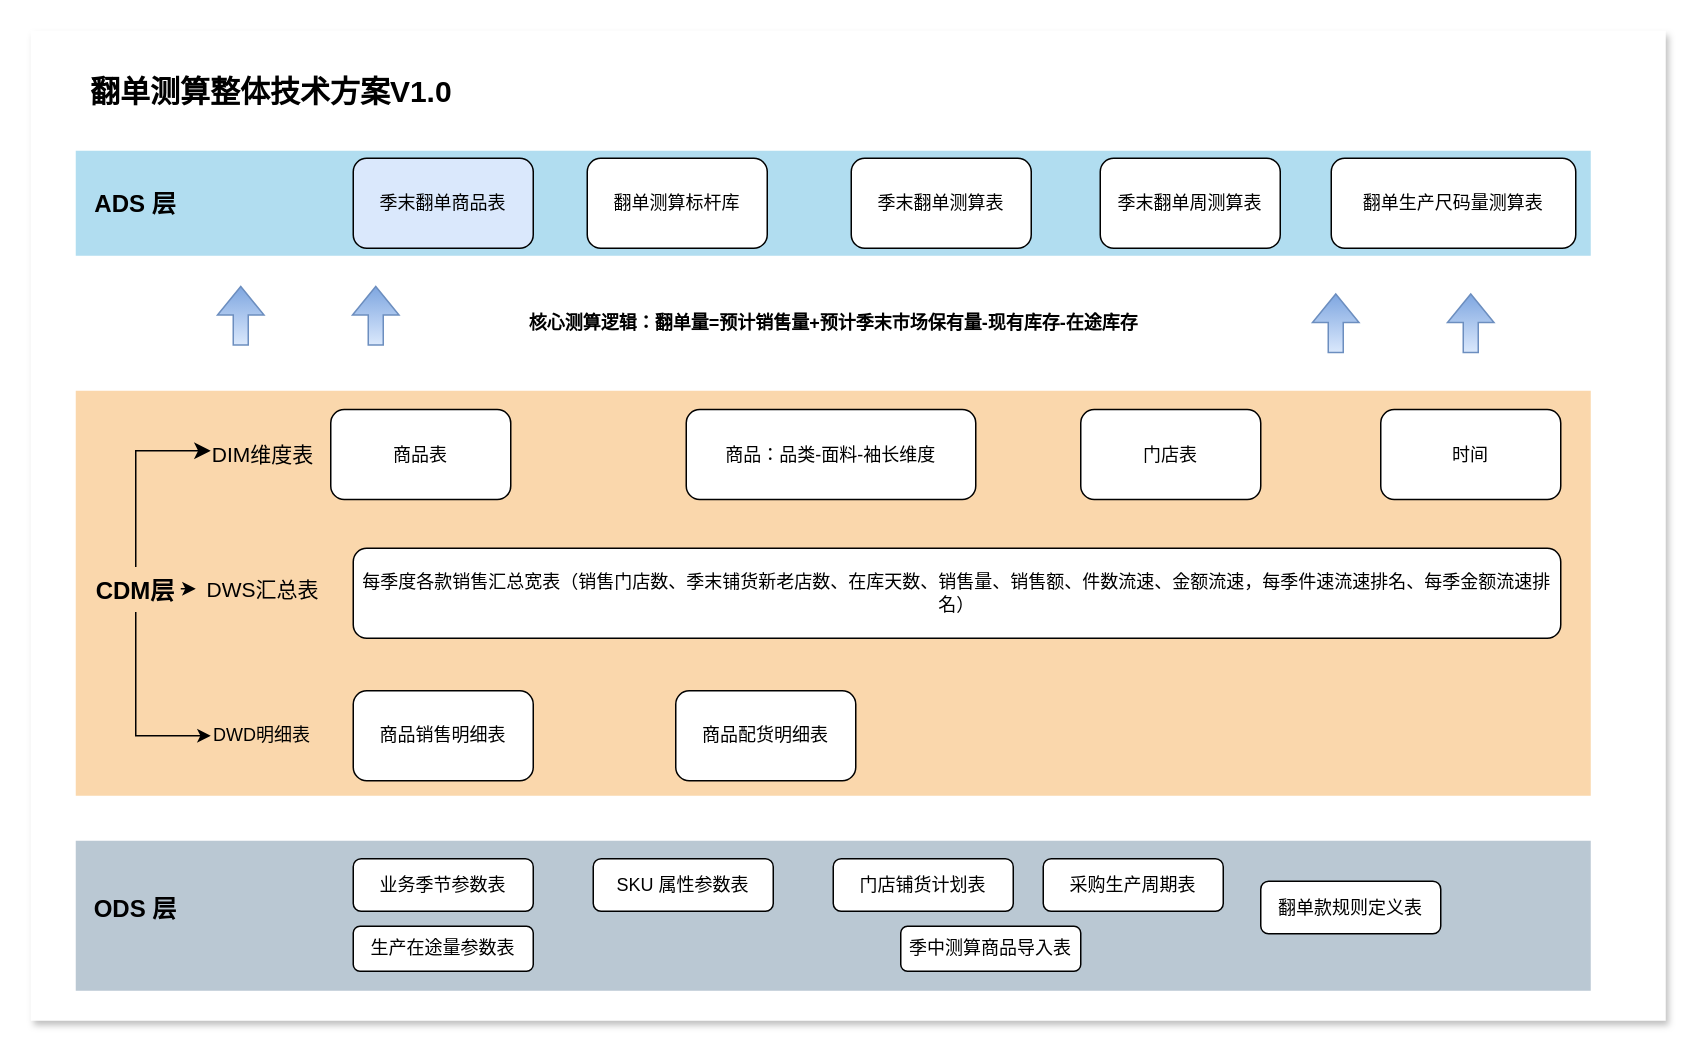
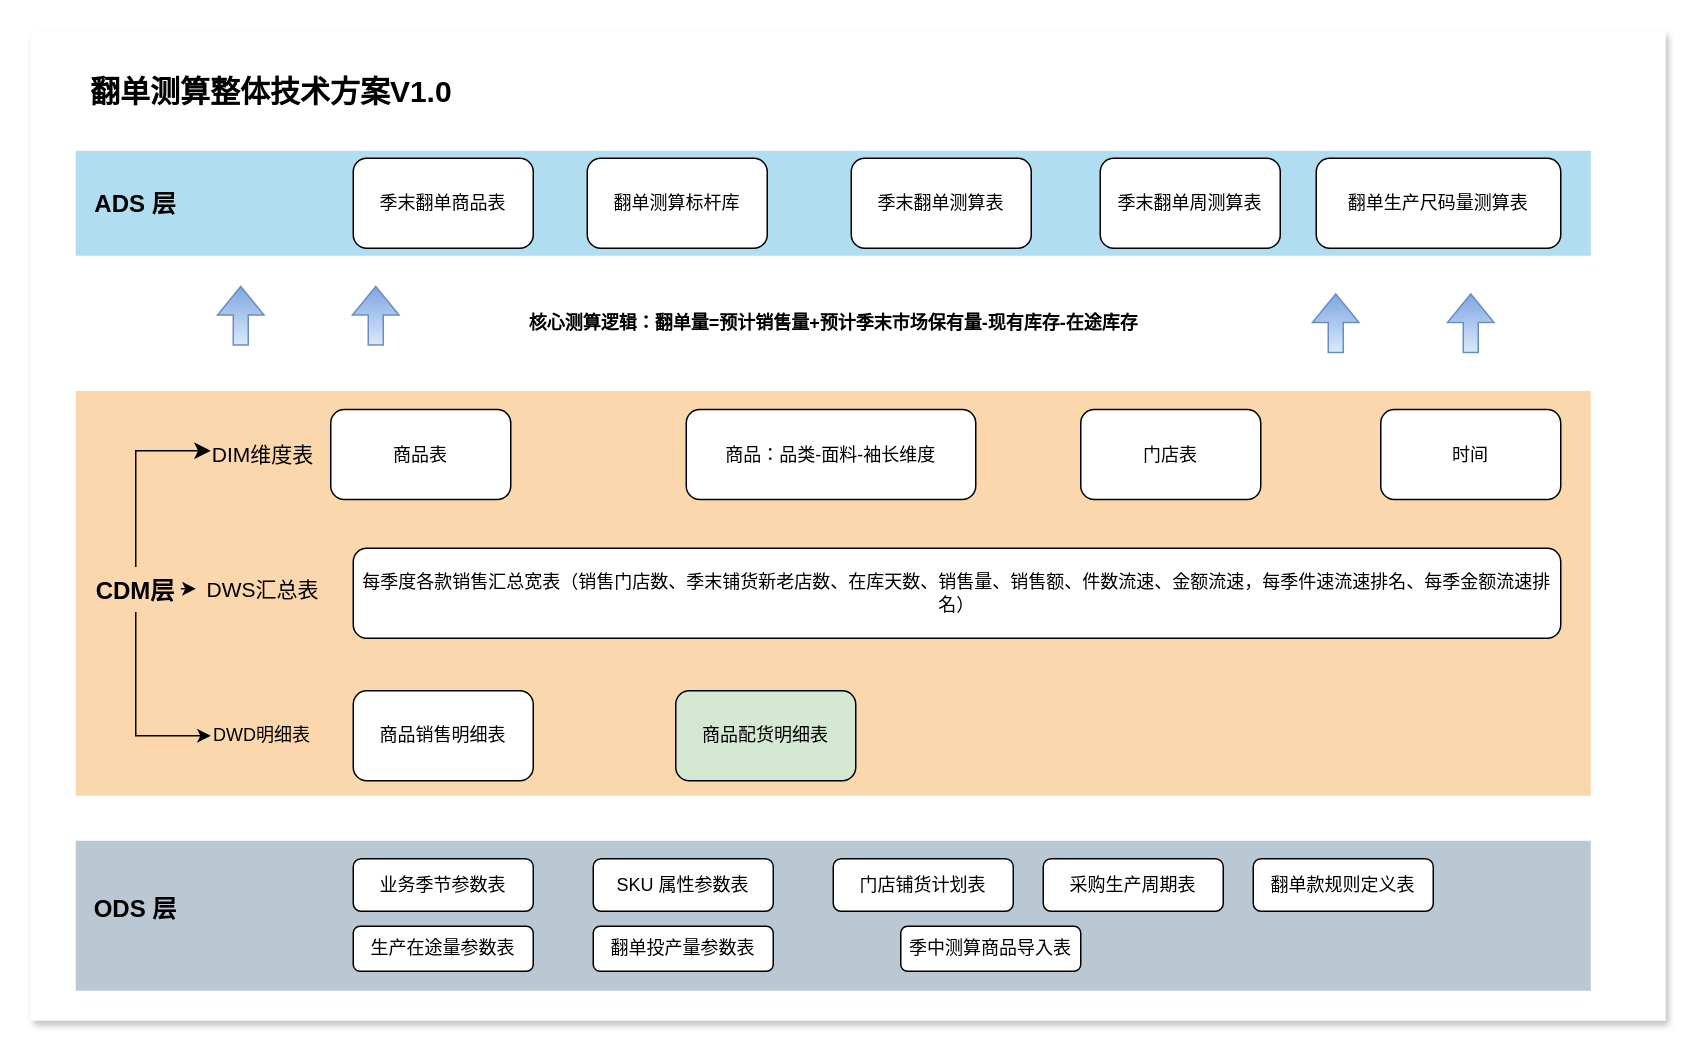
node "季末翻单商品表": fillcolor #dae8fc -> #ffffff
node "翻单生产尺码量测算表": moved (1454, 203) -> (1439, 203)
node "商品配货明细表": fillcolor #ffffff -> #d5e8d4
node "翻单款规则定义表": moved (1351, 908) -> (1343, 885)
node "翻单投产量参数表": added
